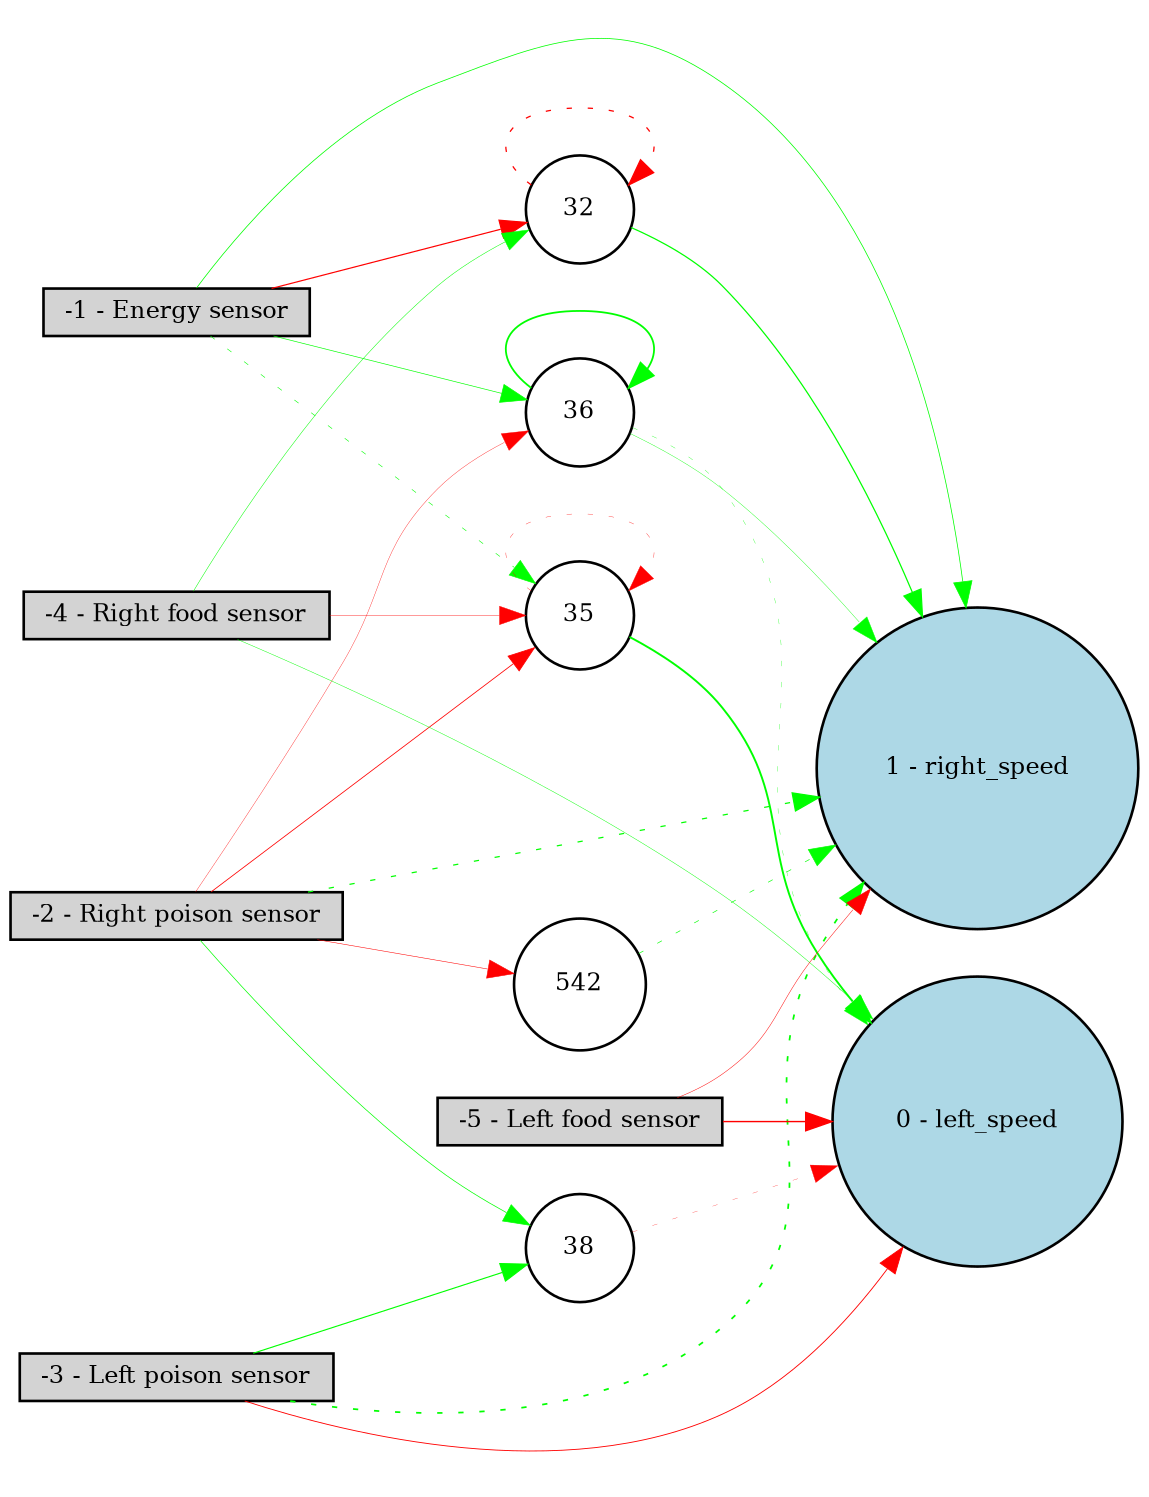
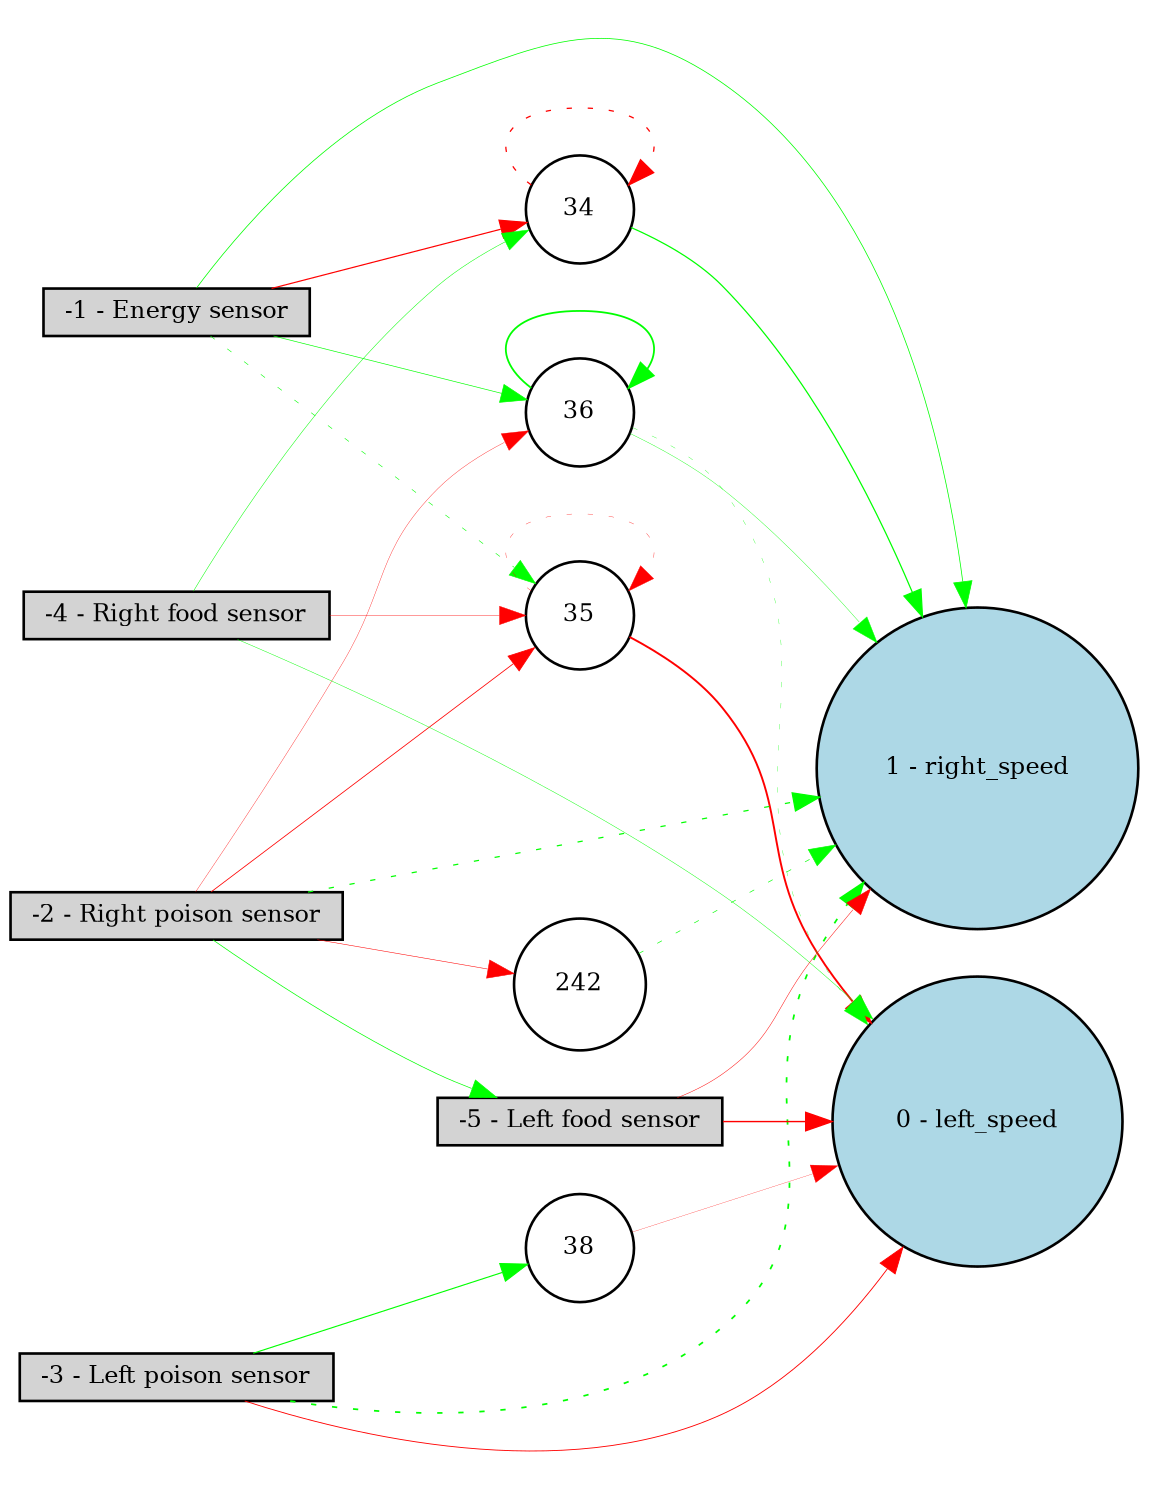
node "32": label "32" -> "34"
edge "35" -> "0 - left_speed": color green -> red
node "542": label "542" -> "242"
edge "-2 - Right poison sensor" -> "38": now "-2 - Right poison sensor" -> "-5 - Left food sensor"
edge "38" -> "0 - left_speed": style dotted -> solid
